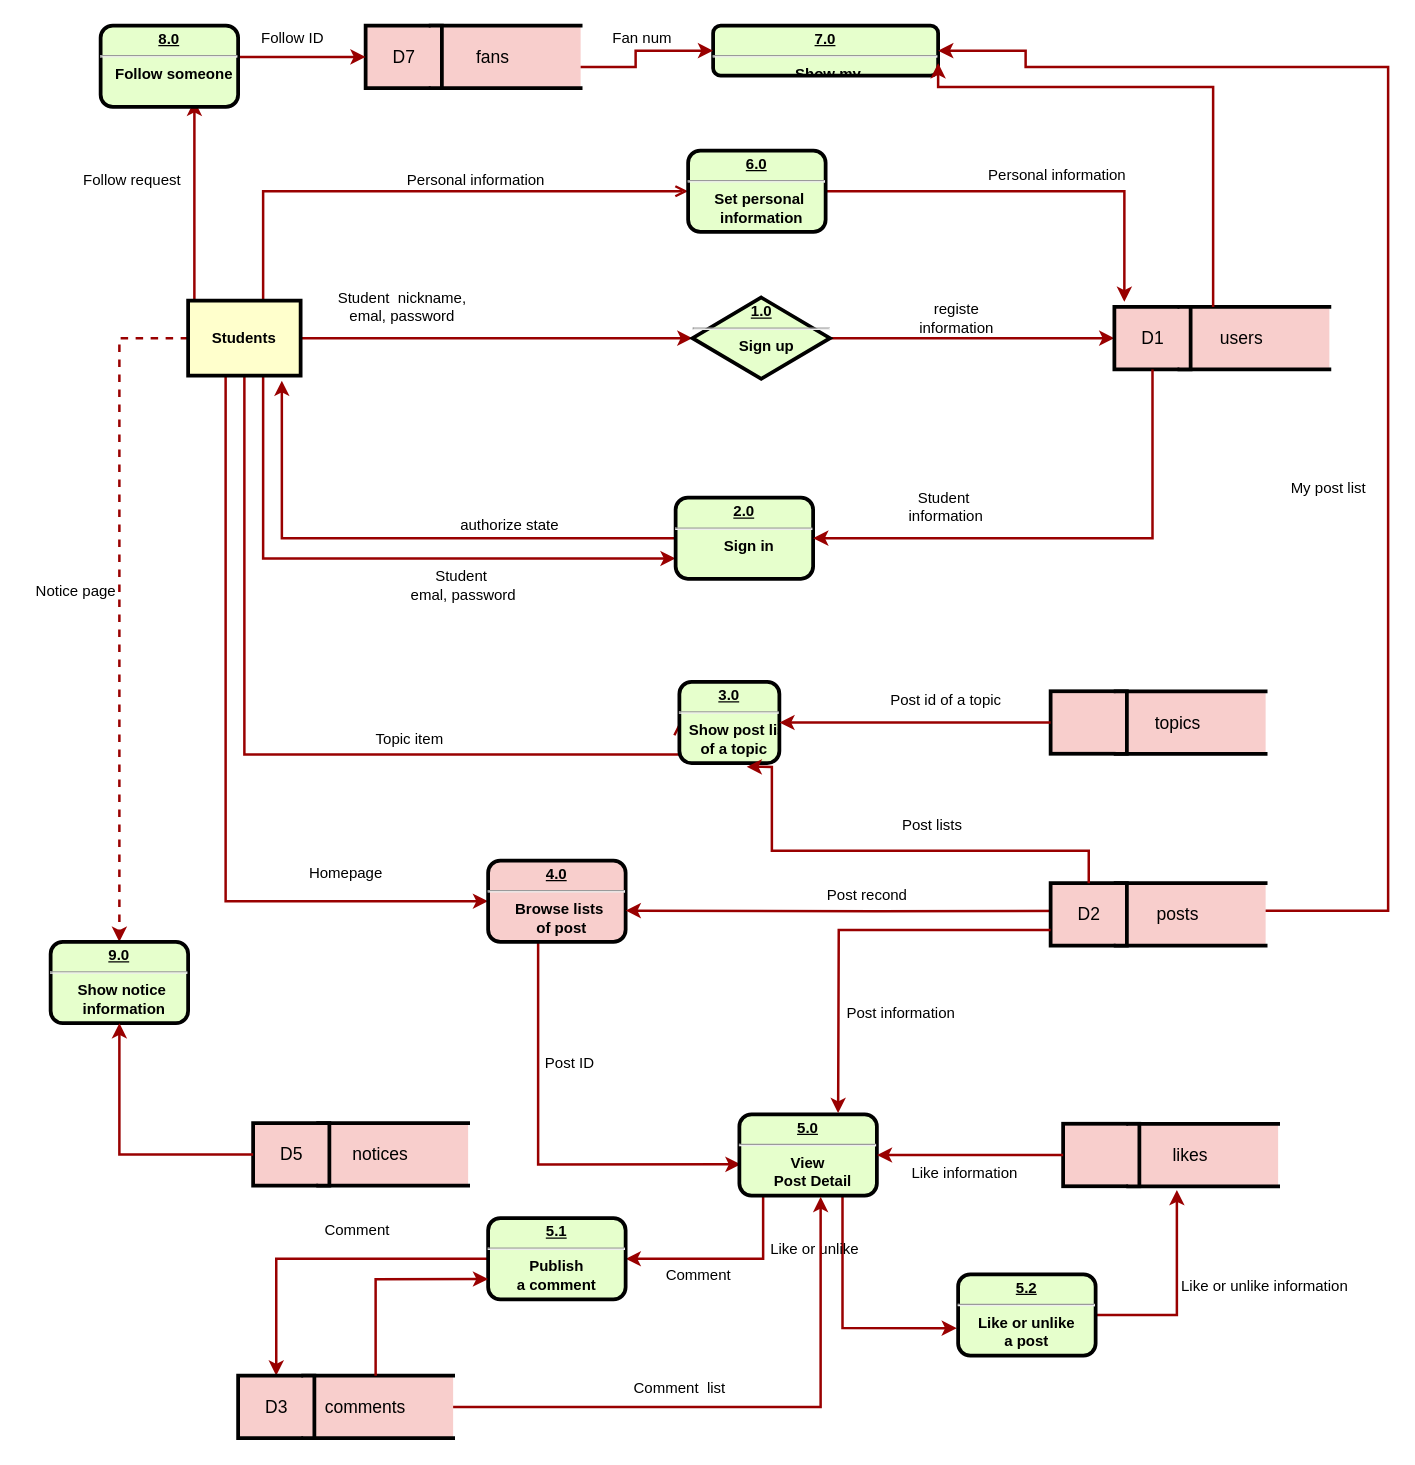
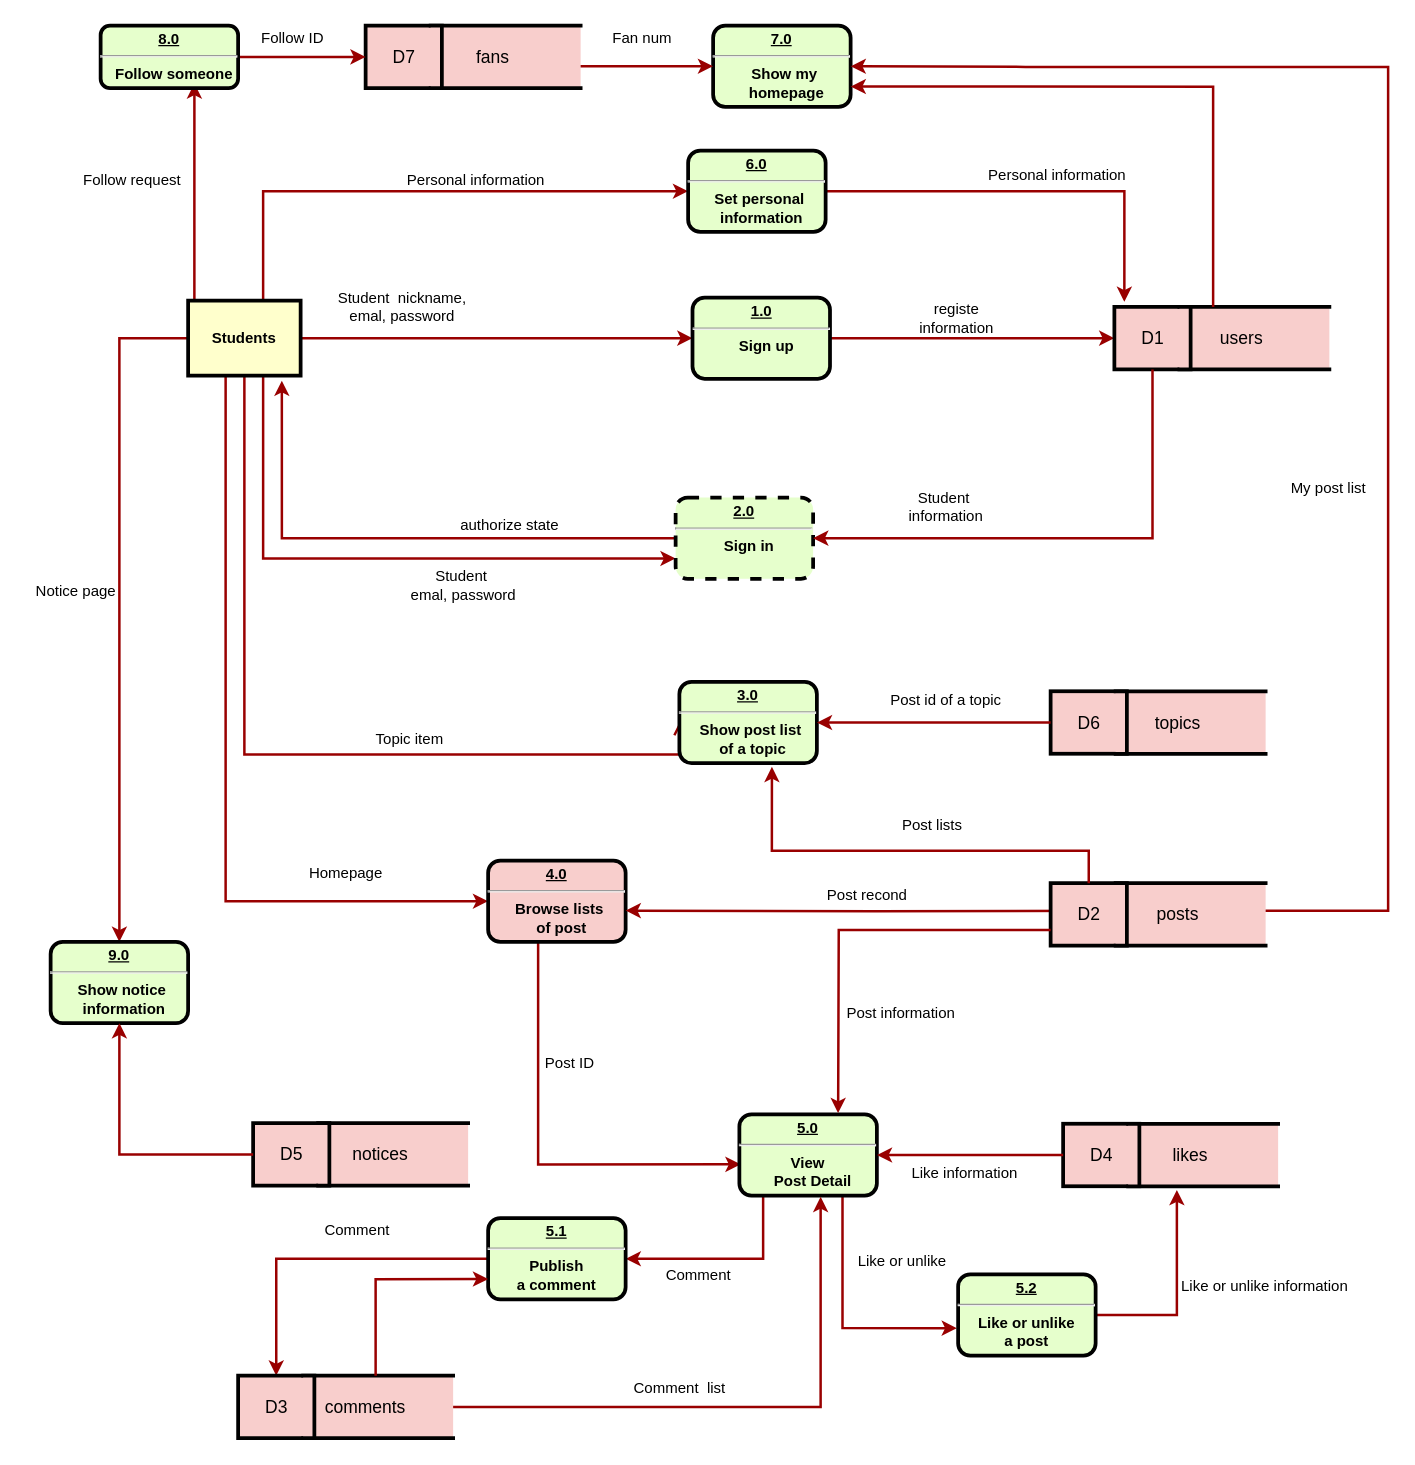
node "7.0 Show my homepage": size 225x50 -> 138x81
node "8.0 Follow someone": size 138x81 -> 138x63
edge "Students" -> "6.0 Set personal information": arrowhead open -> classic
node "1.0 Sign up": shape diamond -> rounded rectangle
node "2.0 Sign in": style solid -> dashed
edge "Students" -> "9.0 Show notice information": style dashed -> solid
node "3.0 Show post list of a topic": size 100x81 -> 138x81
node "D6": added
node "D4": added
node "Like or unlike": moved (814, 1249) -> (902, 1262)
